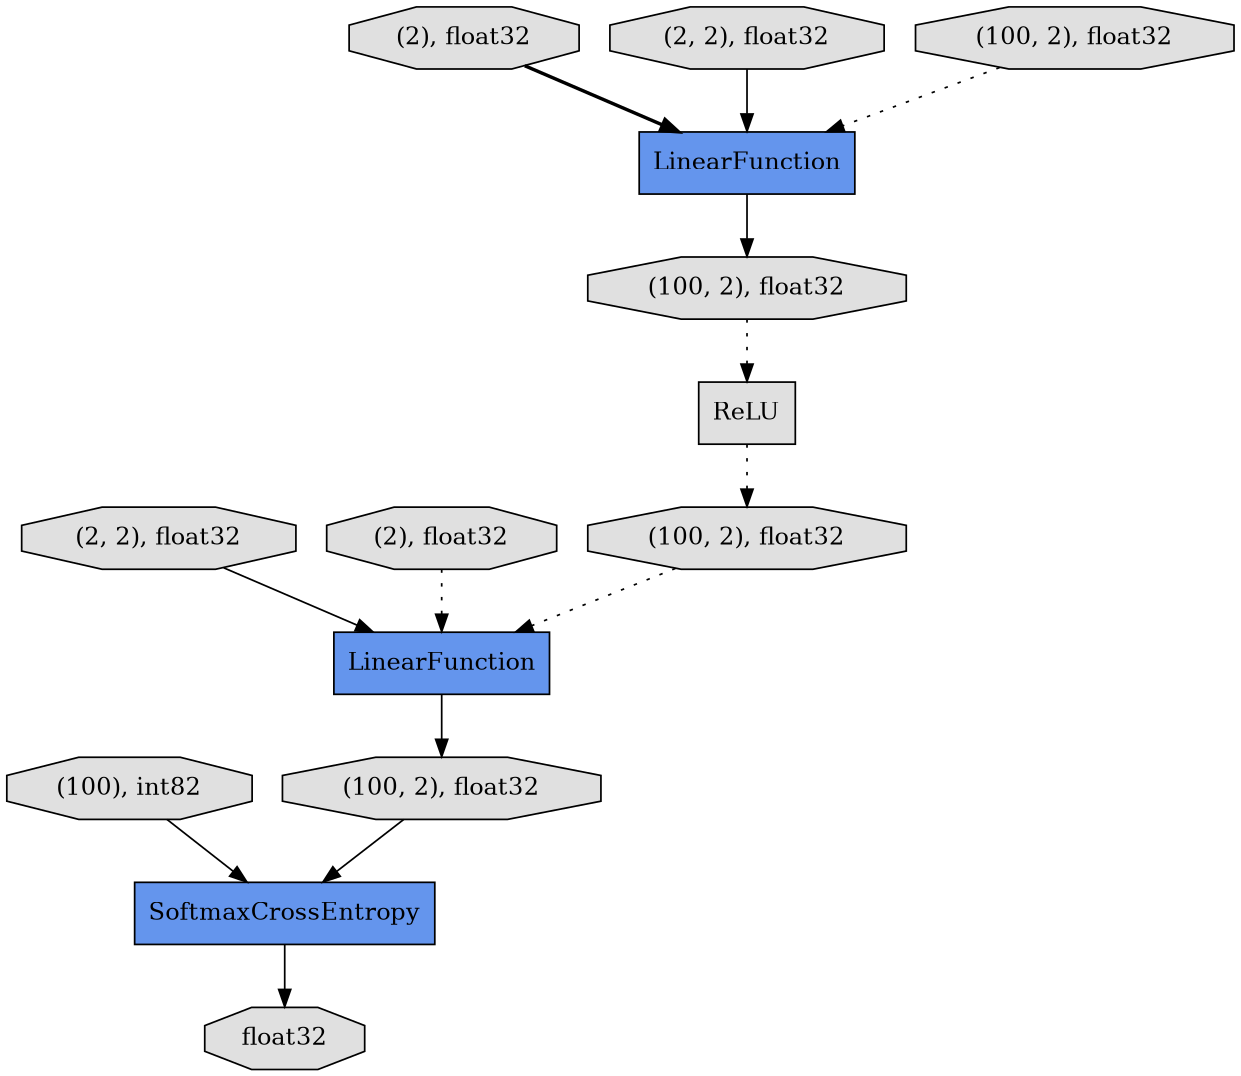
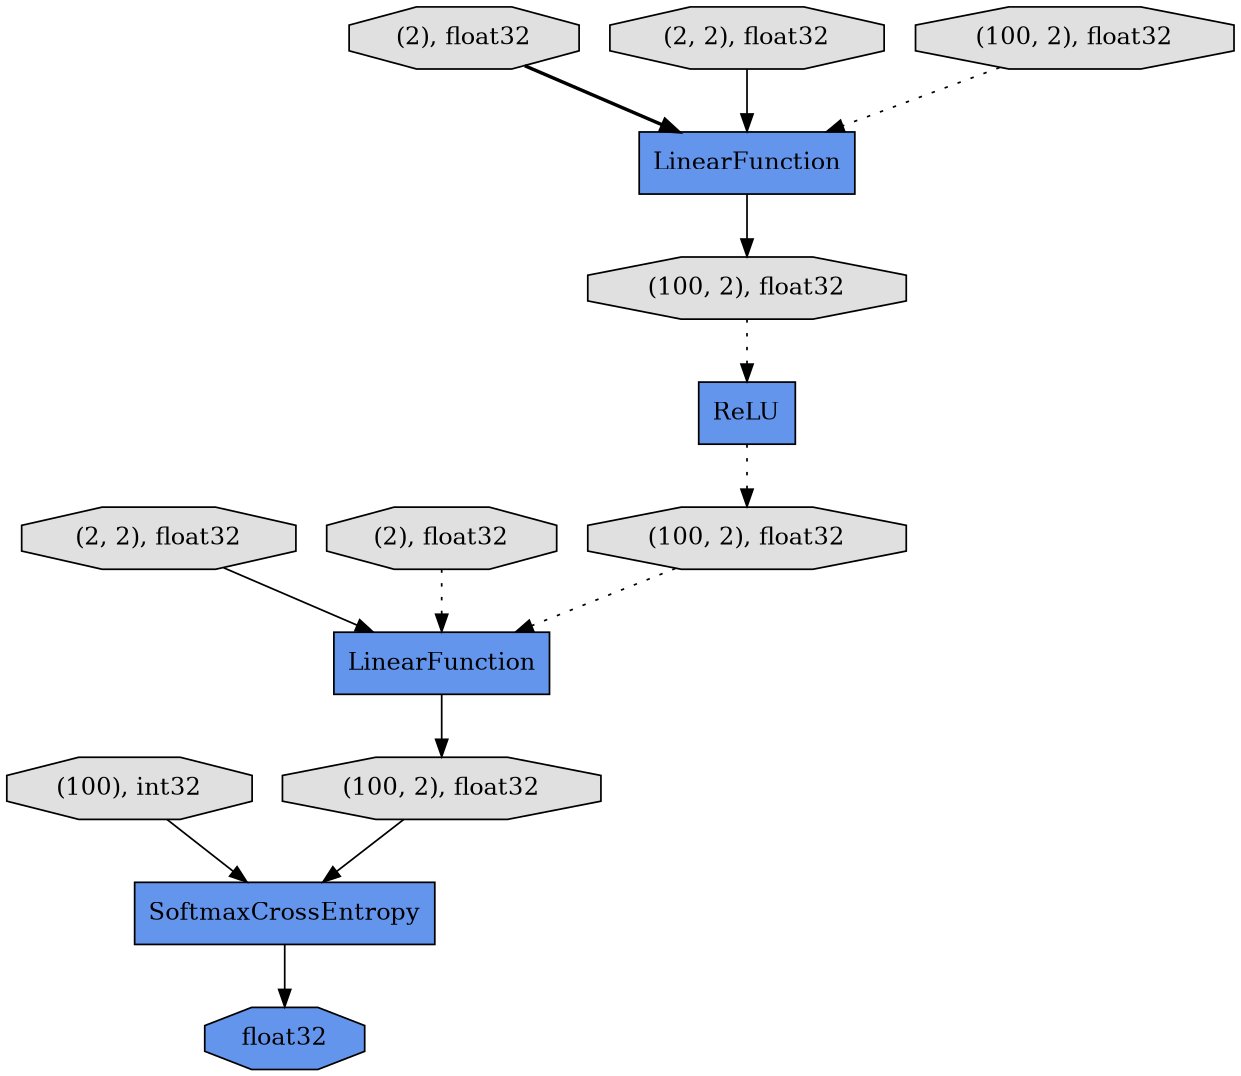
node "ReLU": fillcolor #e0e0e0 -> #6495ed
node "(100), int82": label "(100), int82" -> "(100), int32"
node "float32": fillcolor #e0e0e0 -> #6495ed
